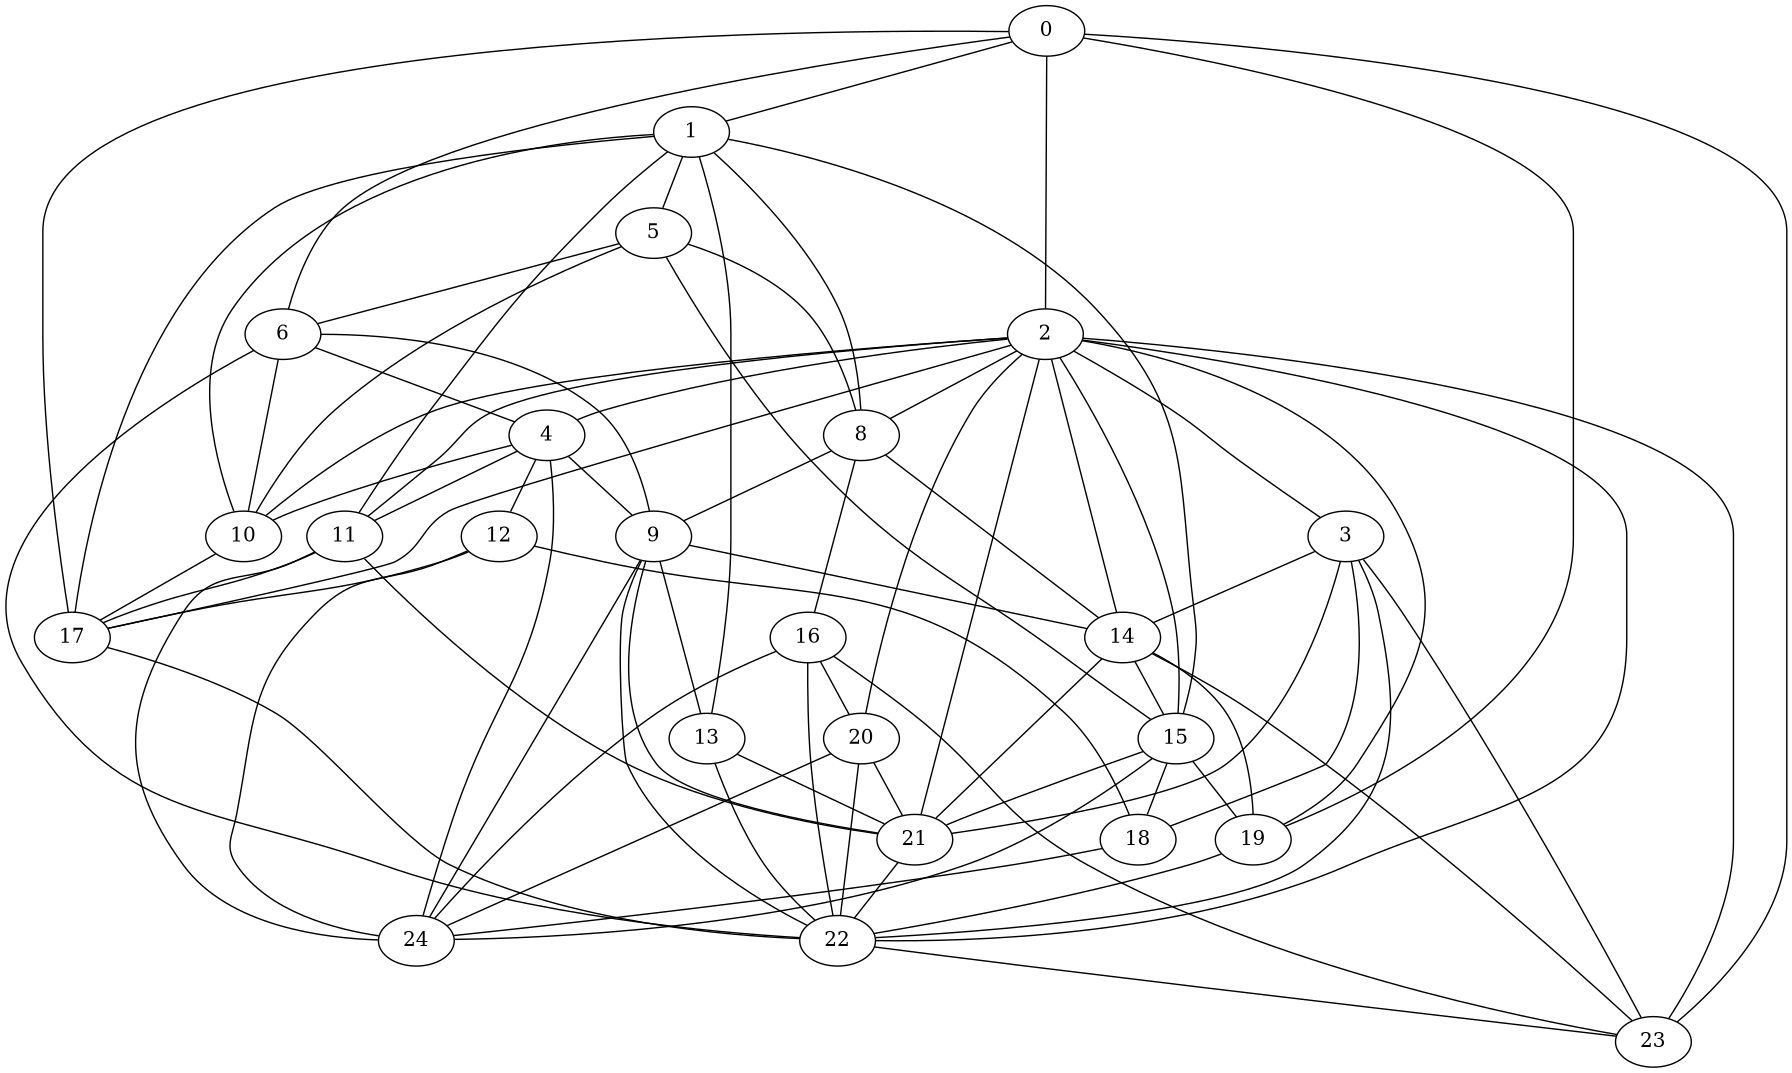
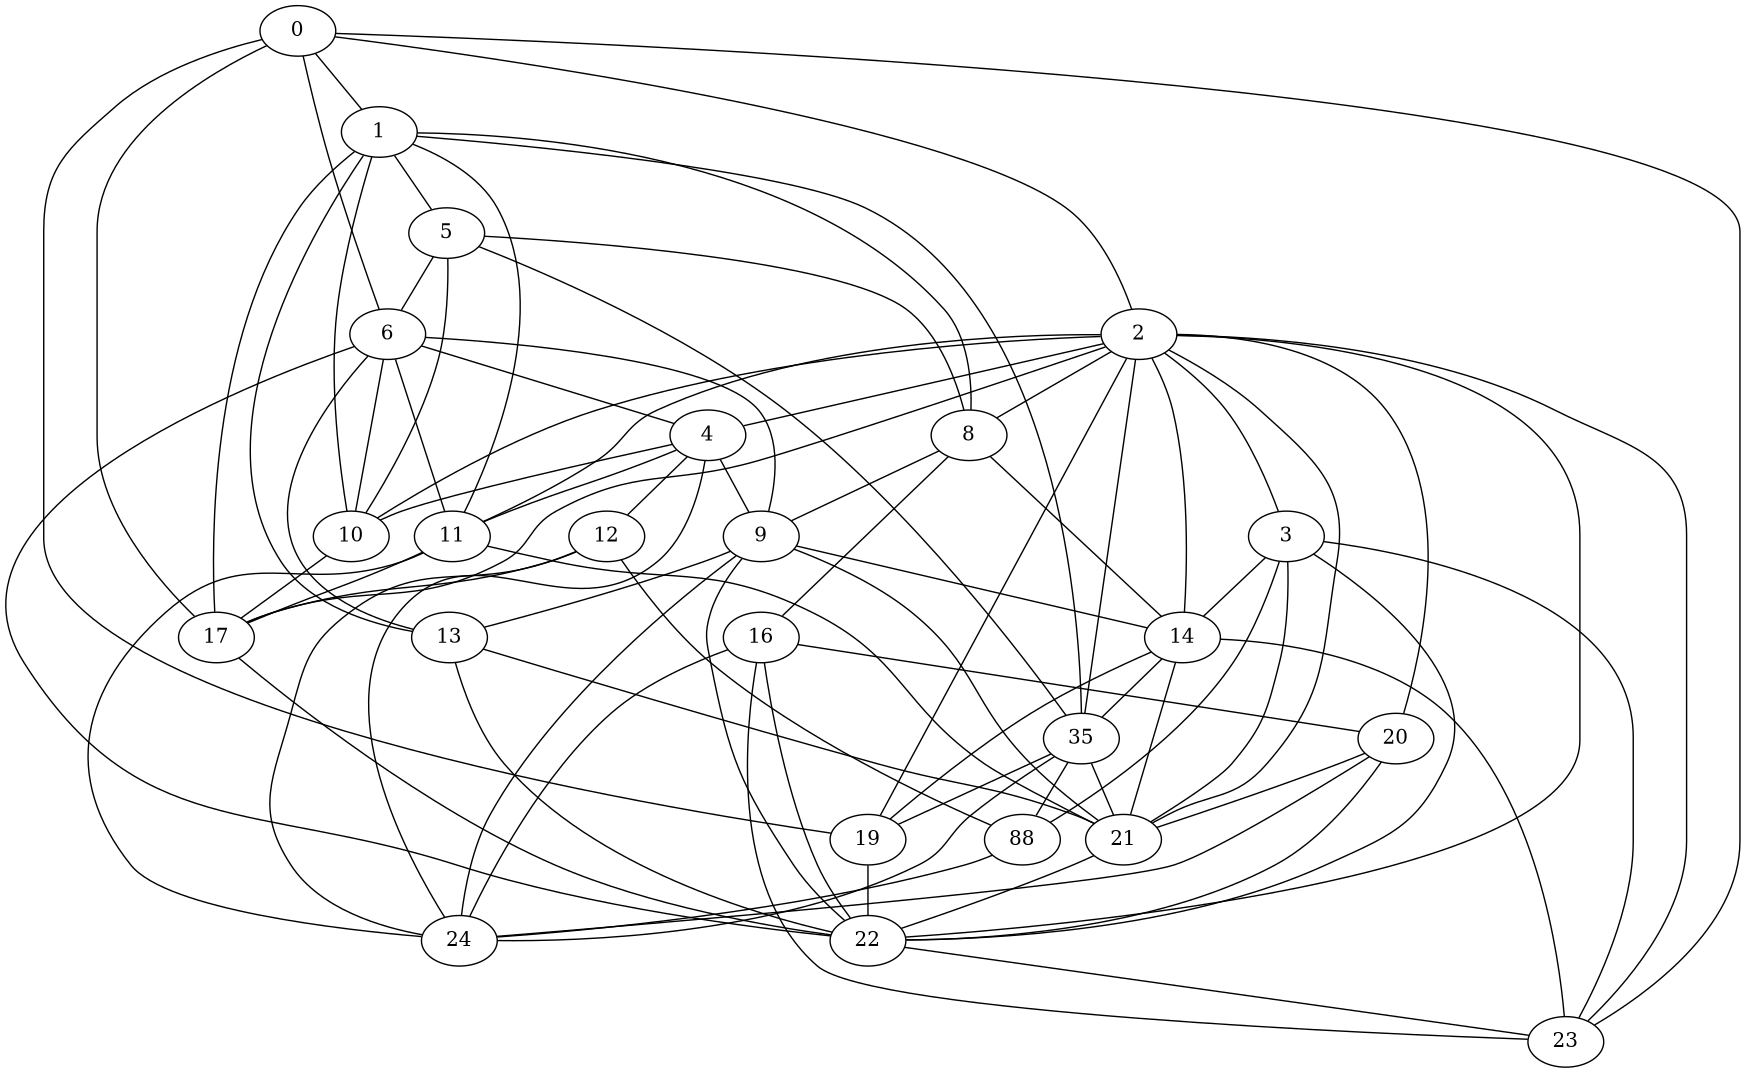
edge "6" -- "11": added
edge "6" -- "13": added
node "15": label "15" -> "35"
node "18": label "18" -> "88"
